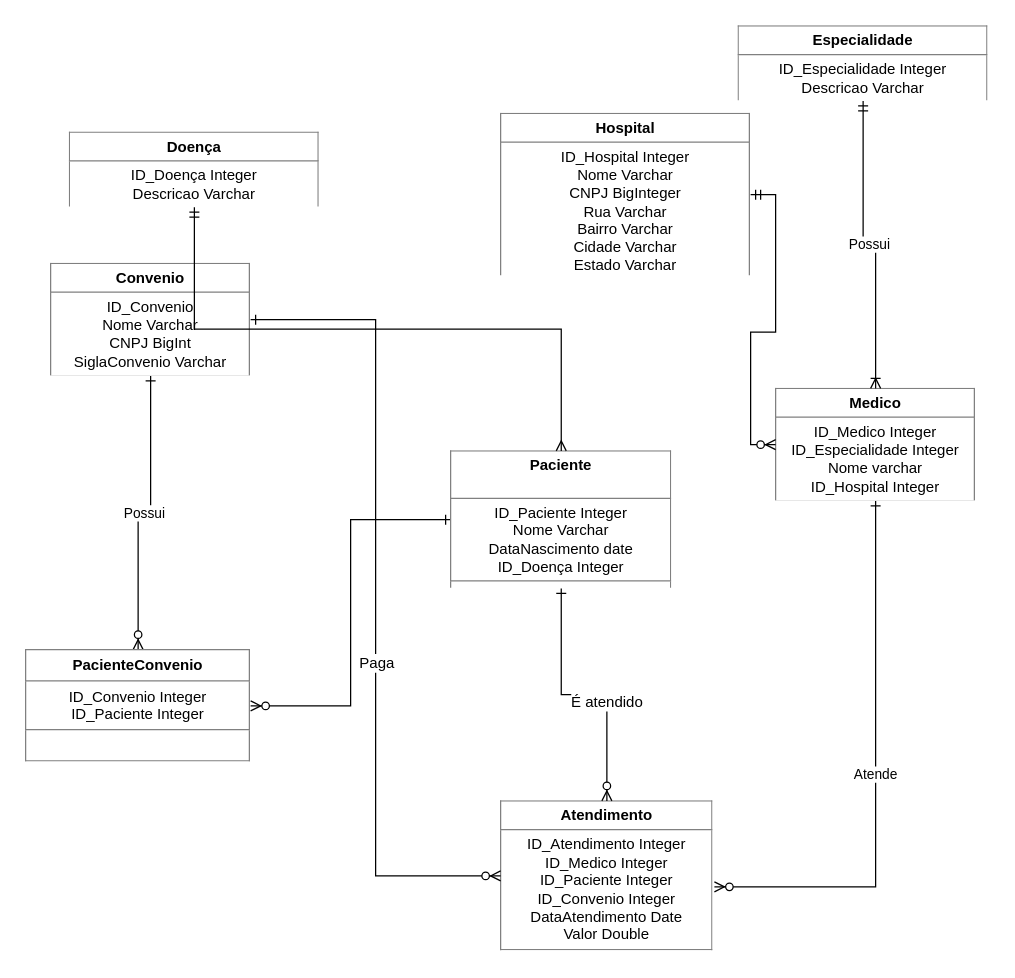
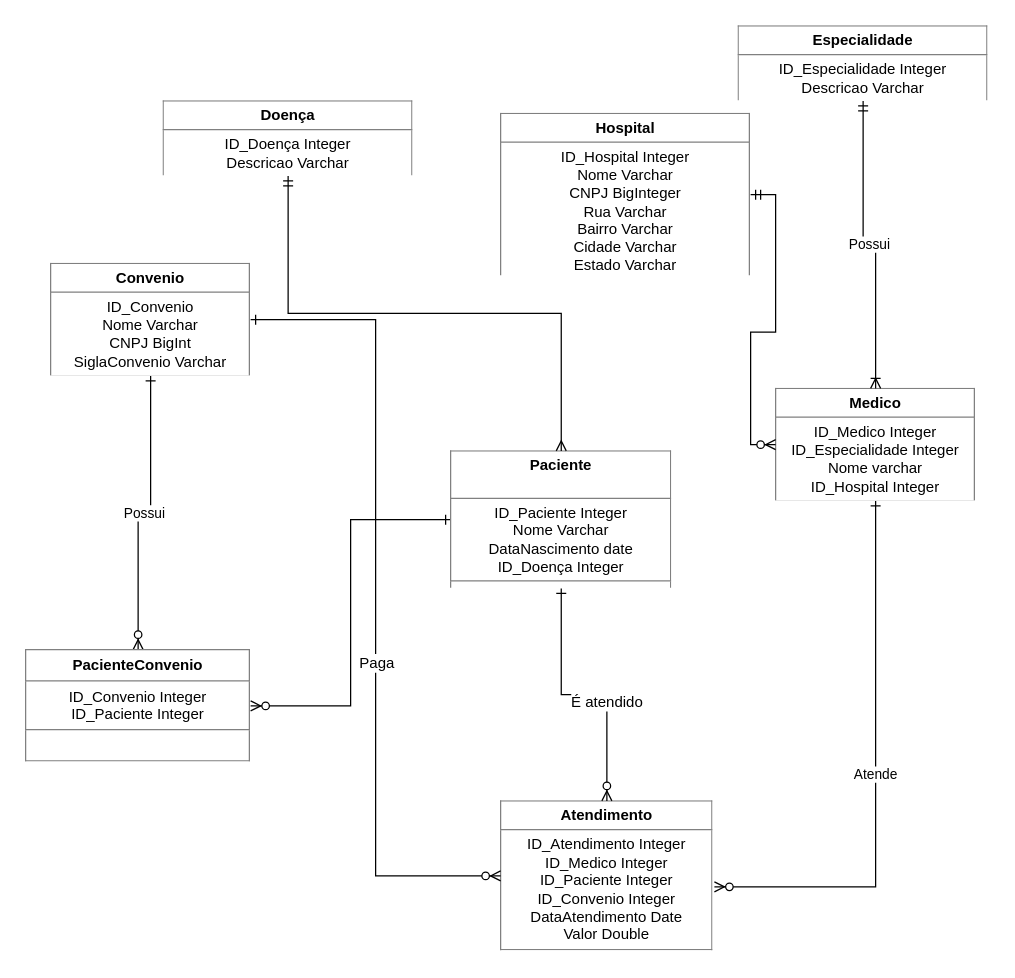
node "Doença ID_Doença Integer Descricao Varchar": moved (194, 169) -> (288, 138)
